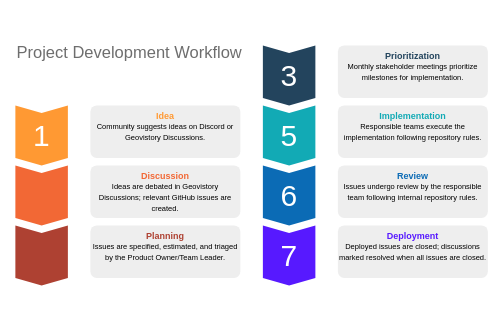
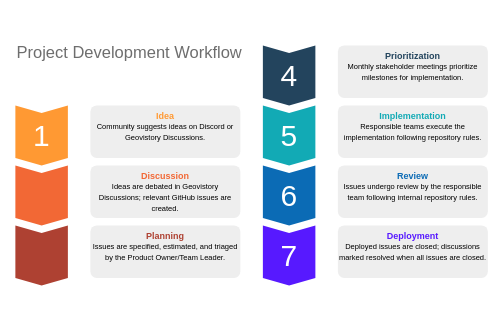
node "3": label "3" -> "4"
